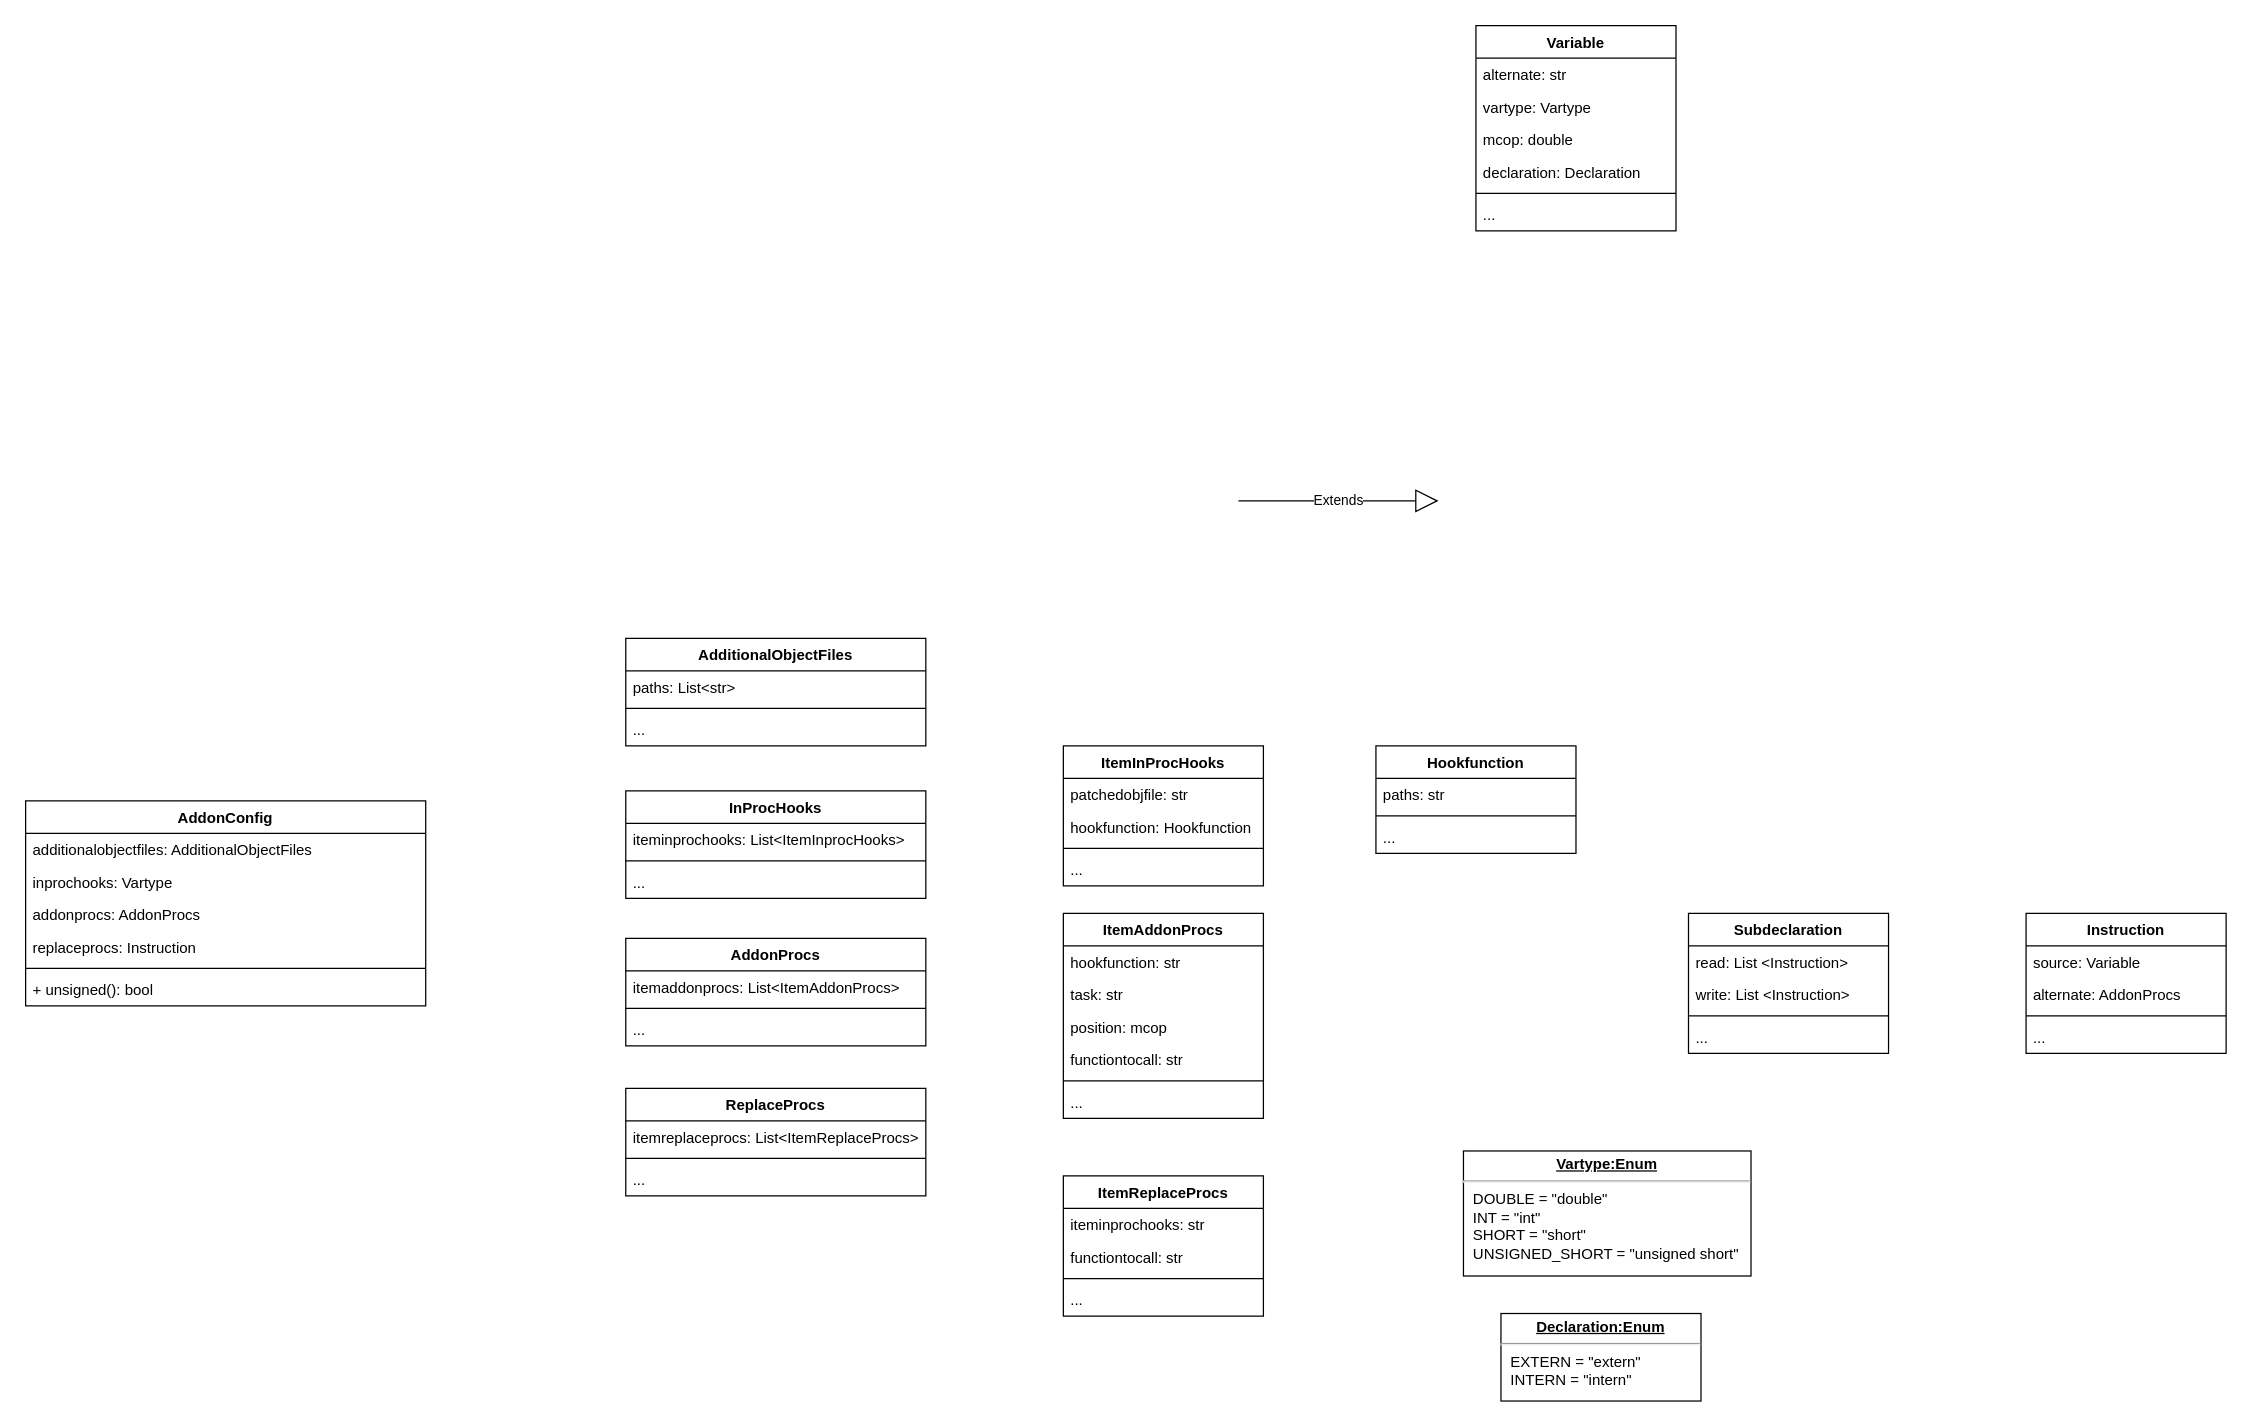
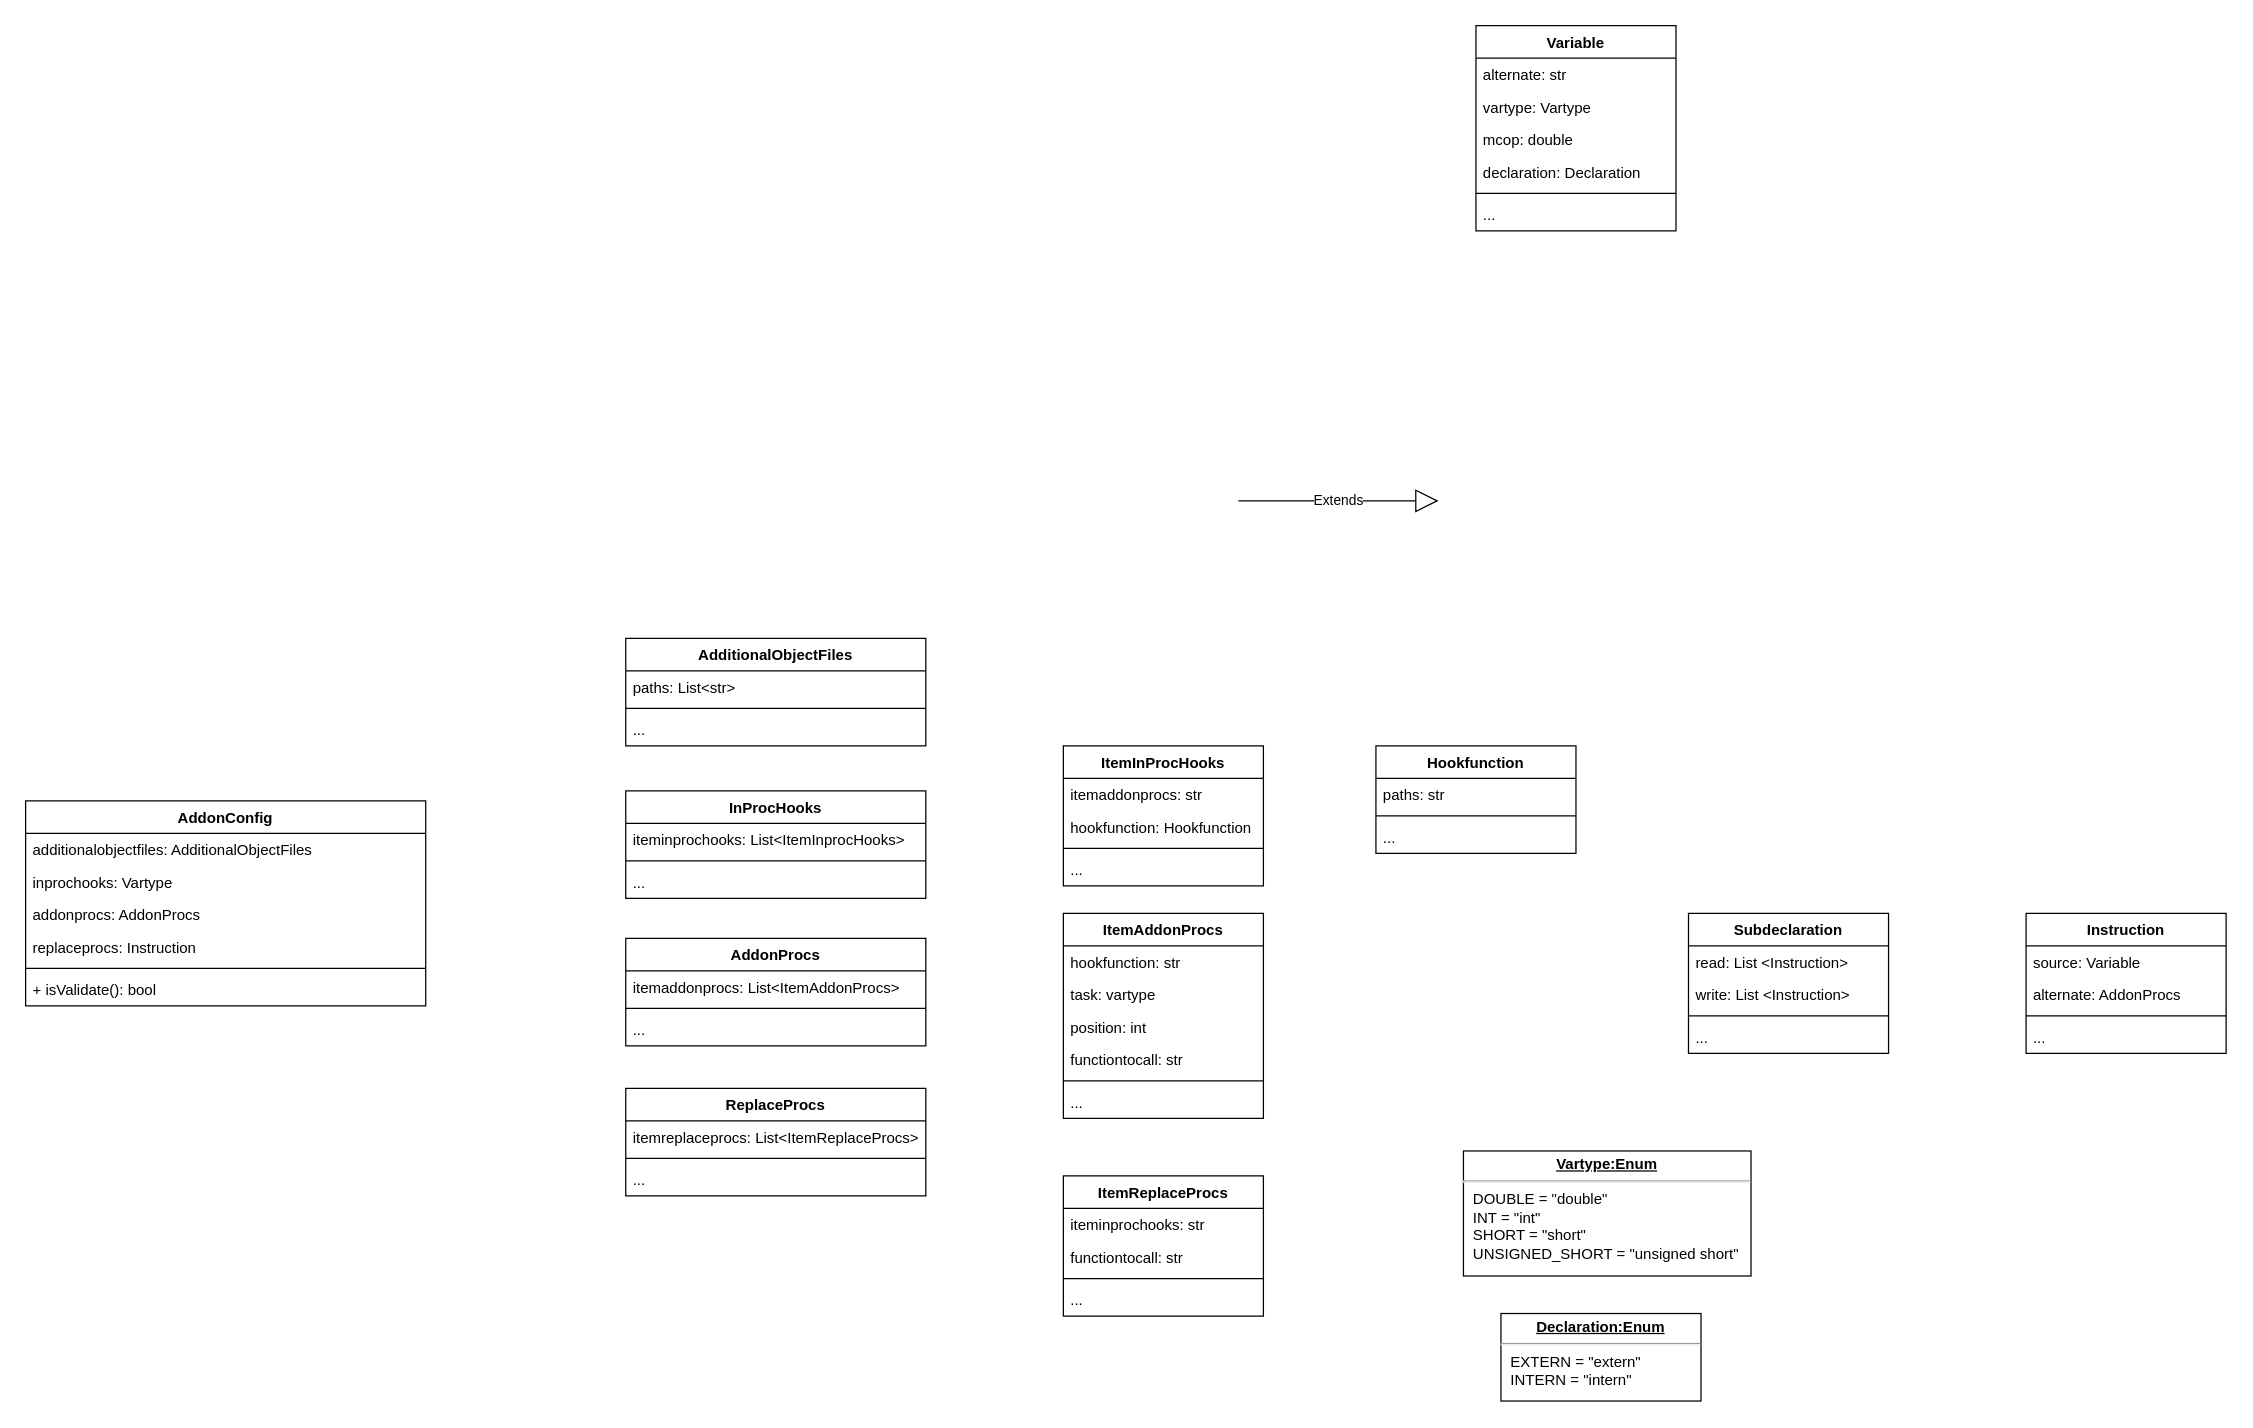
node "patchedobjfile: str": label "patchedobjfile: str" -> "itemaddonprocs: str"
node "+ unsigned(): bool": label "+ unsigned(): bool" -> "+ isValidate(): bool"
node "task: str": label "task: str" -> "task: vartype"
node "position: mcop": label "position: mcop" -> "position: int"
